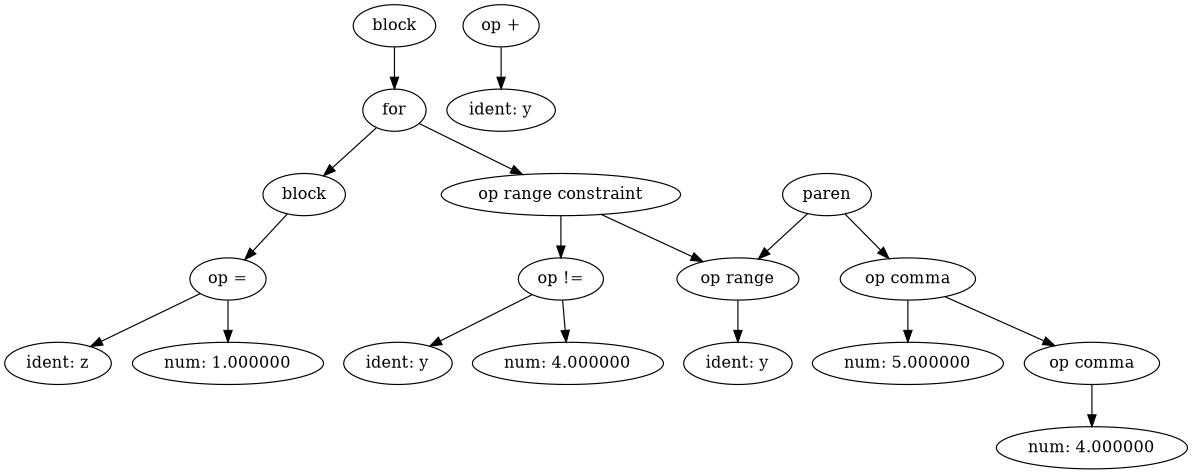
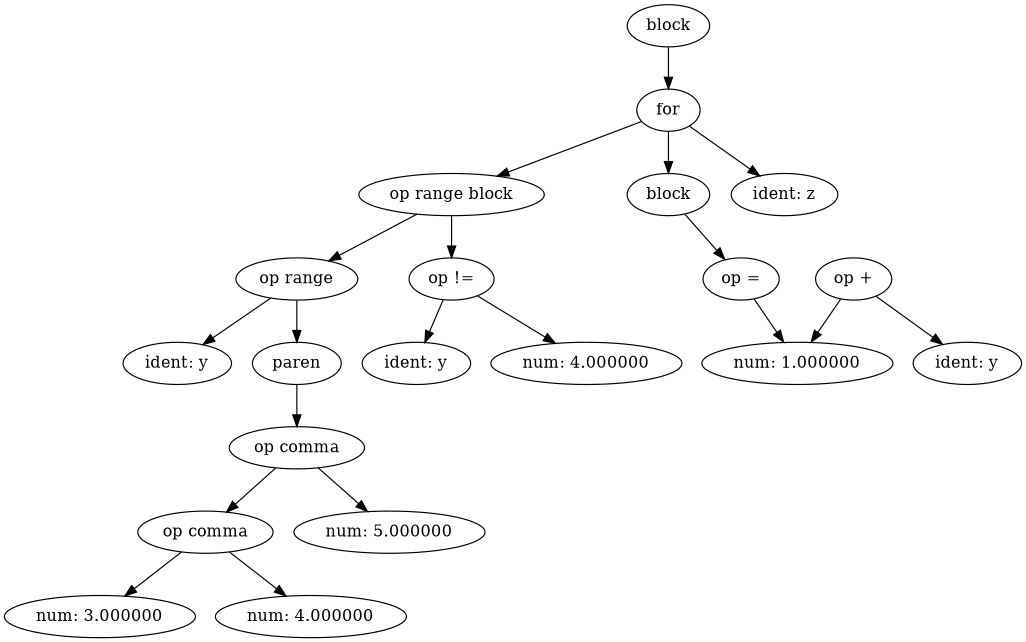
node "op range constraint": label "op range constraint" -> "op range block"
edge "paren" -> "op range": reversed
edge "op +" -> "num: 1.000000": added
edge "op =" -> "ident: z": now "for" -> "ident: z"
node "num: 3.000000": added
